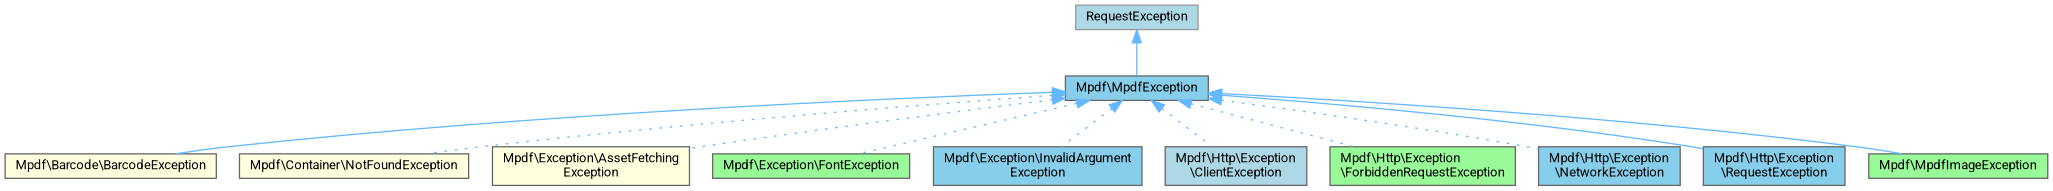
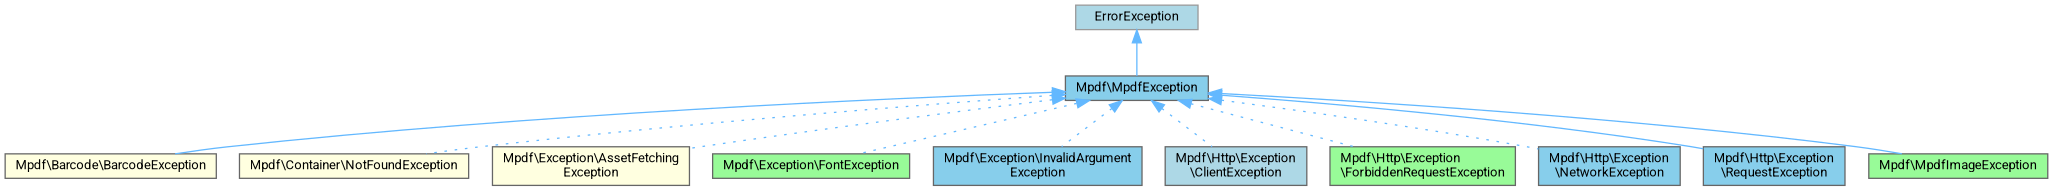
node "RequestException": label "RequestException" -> "ErrorException"
